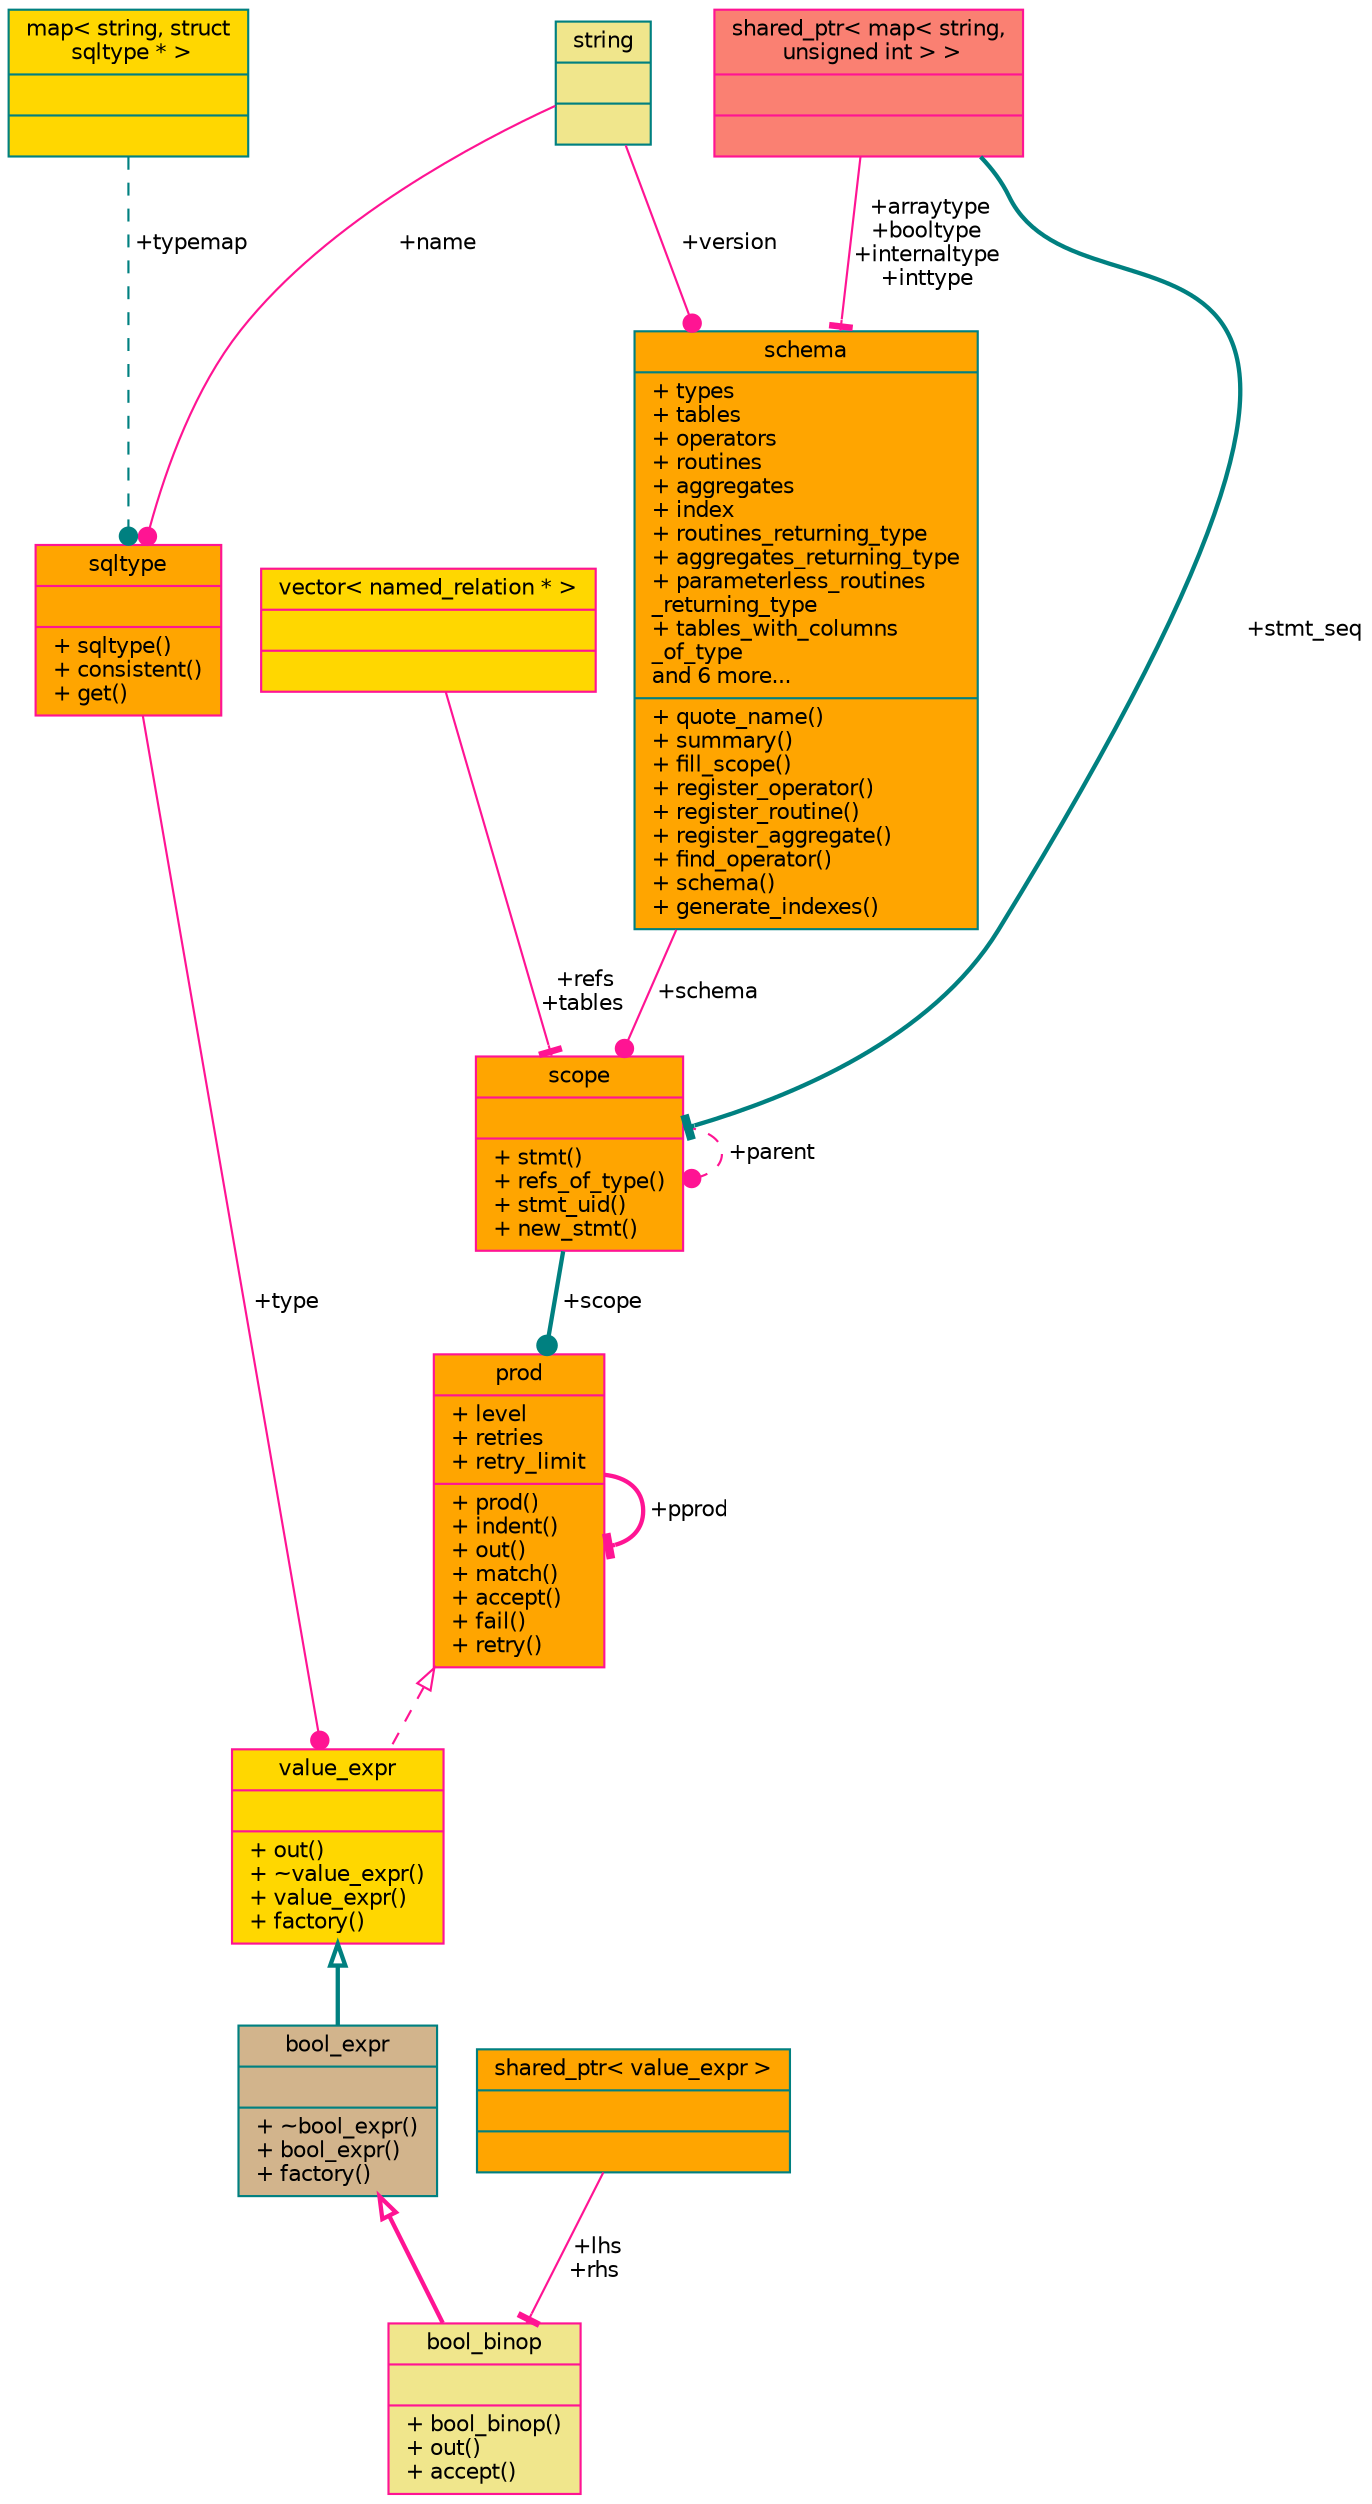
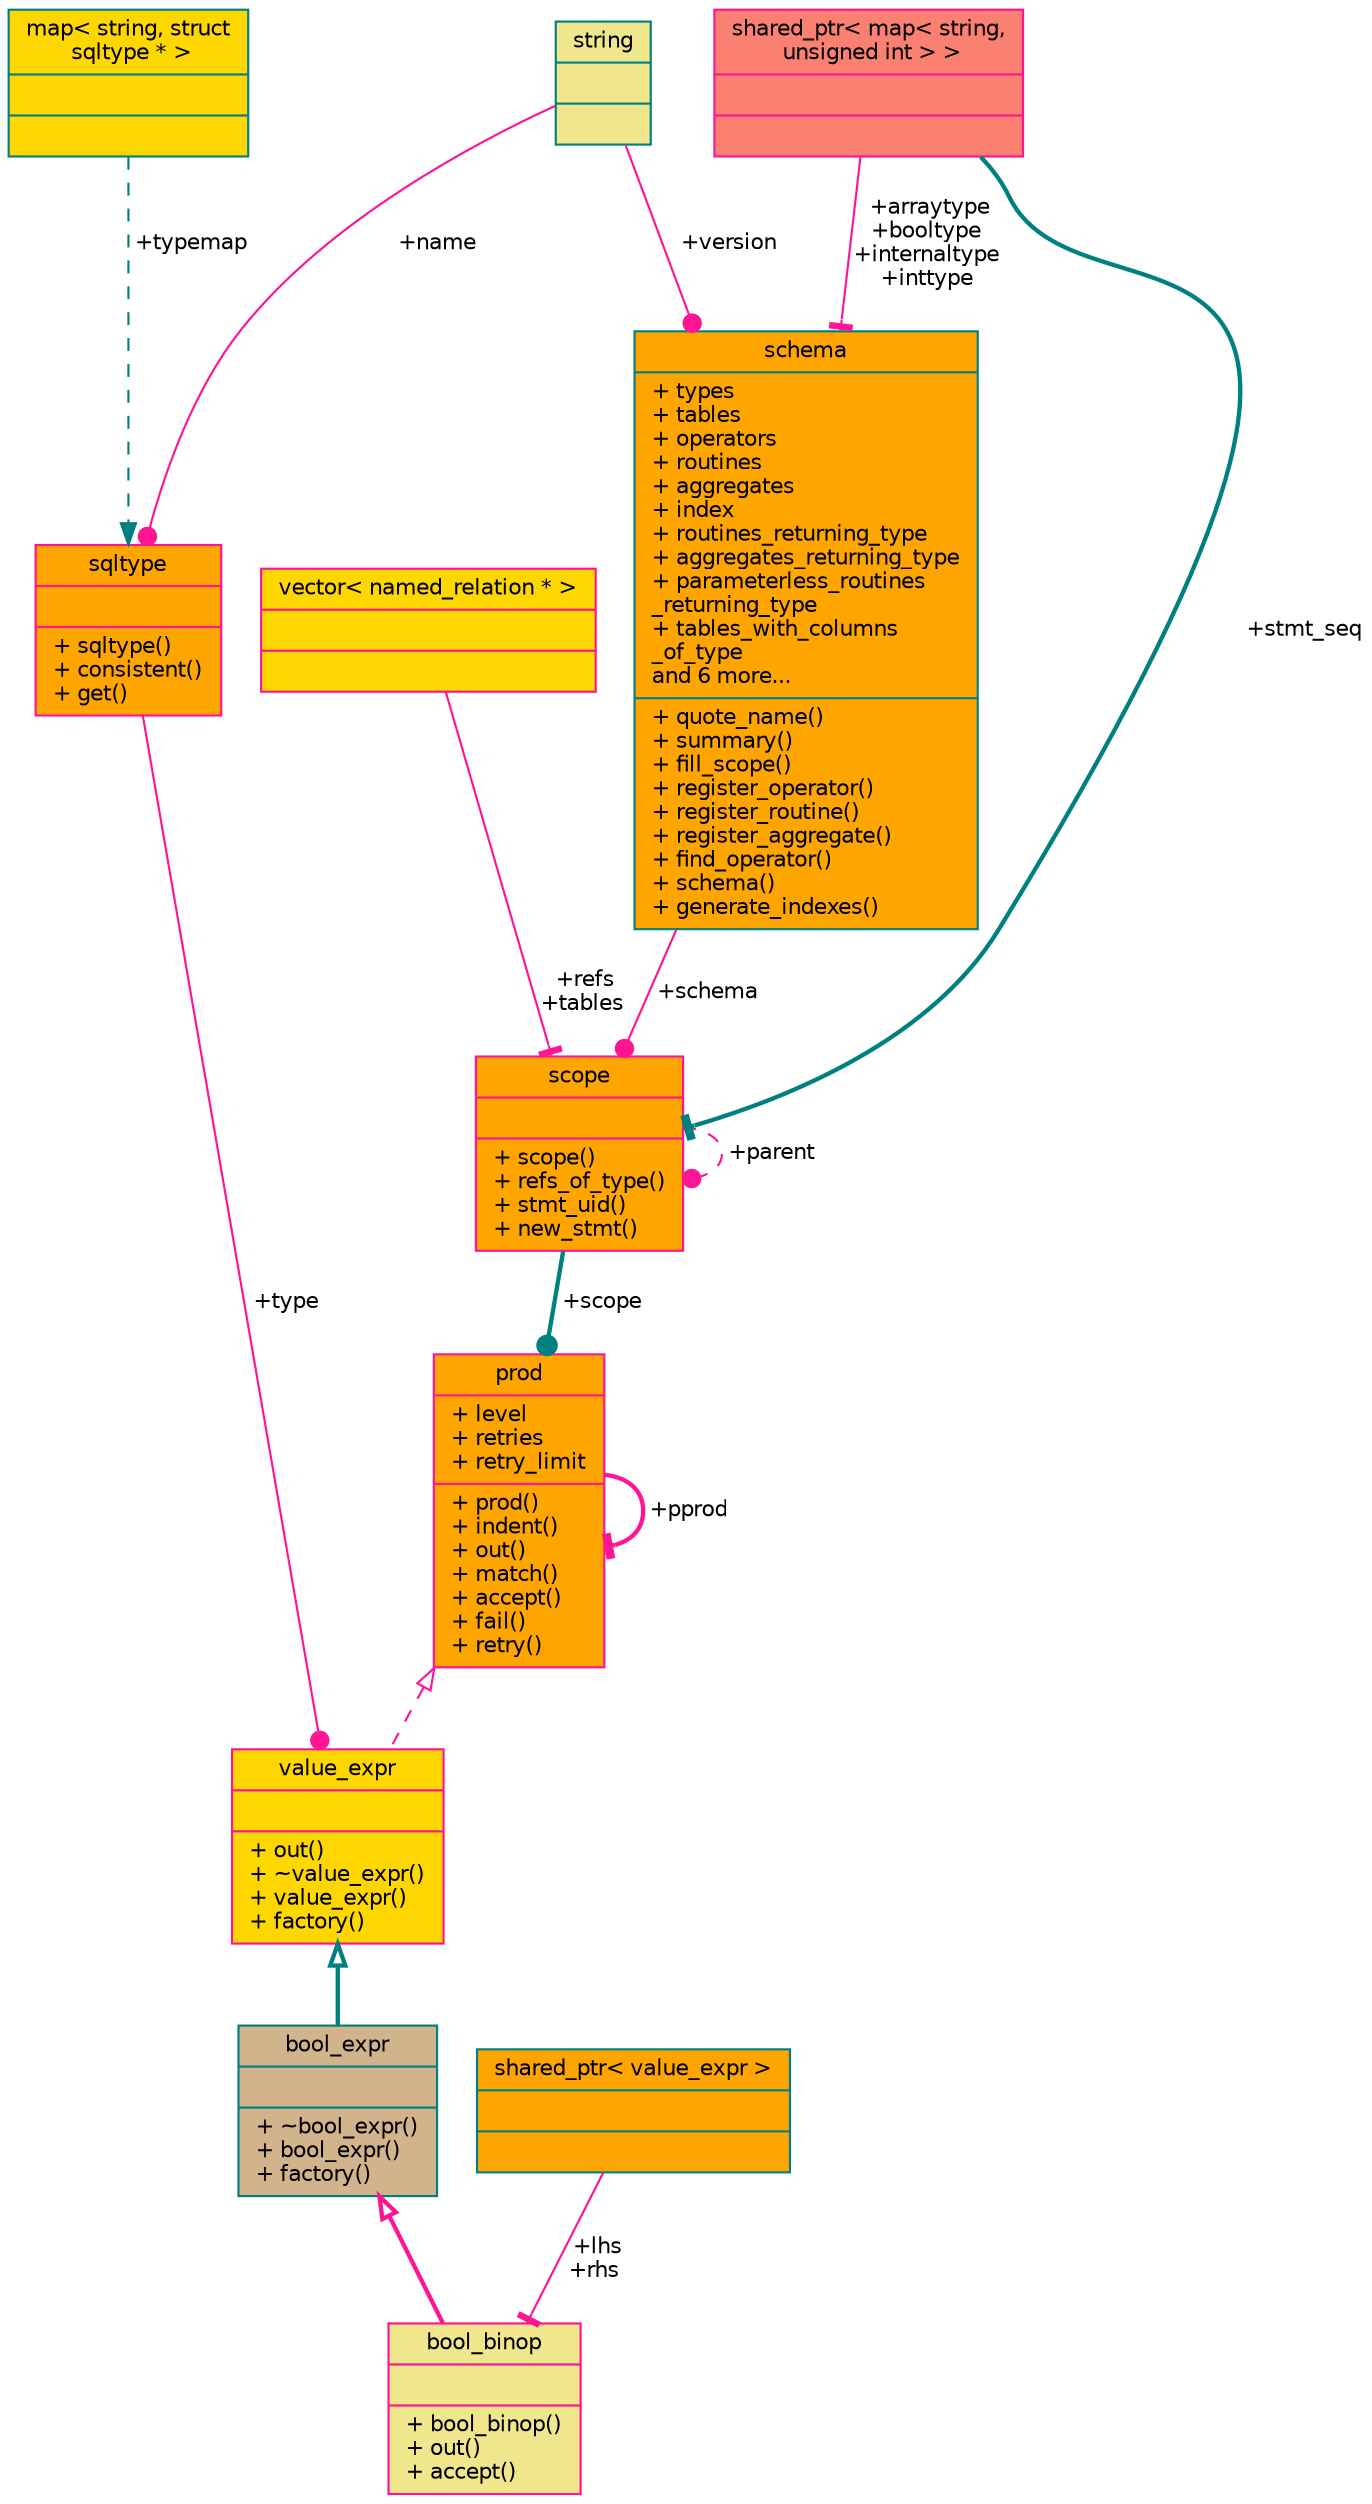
edge "map< string, struct" -> "sqltype": arrowhead dot -> normal
node "scope": text "+ stmt()" -> "+ scope()"
